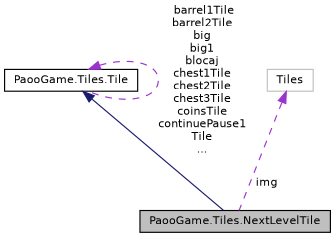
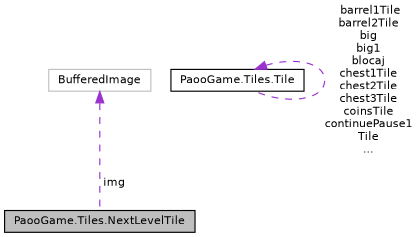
node "Tiles": label "Tiles" -> "BufferedImage"
edge "PaooGame.Tiles.NextLevelTile" -> "PaooGame.Tiles.Tile": removed
